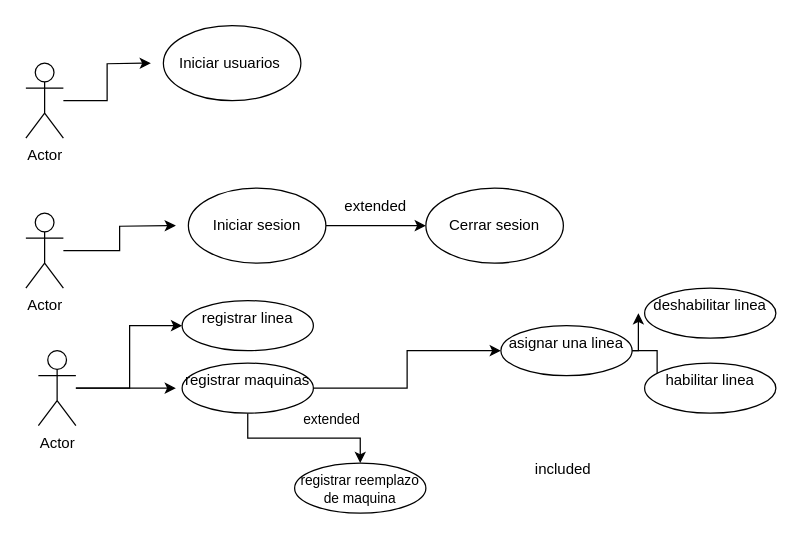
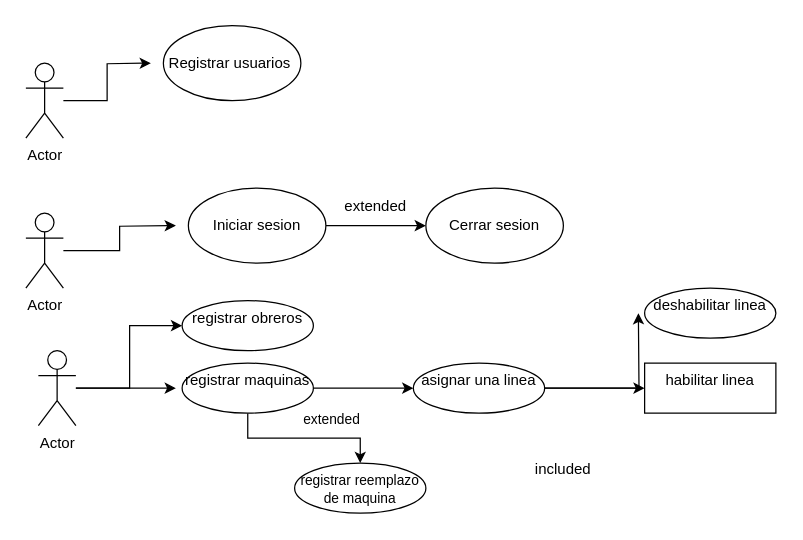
node "Iniciar usuarios": label "Iniciar usuarios" -> "Registrar usuarios"
node "registrar linea": label "registrar linea" -> "registrar obreros"
node "asignar una linea": moved (566, 351) -> (479, 388)
node "habilitar linea": shape ellipse -> rectangle
